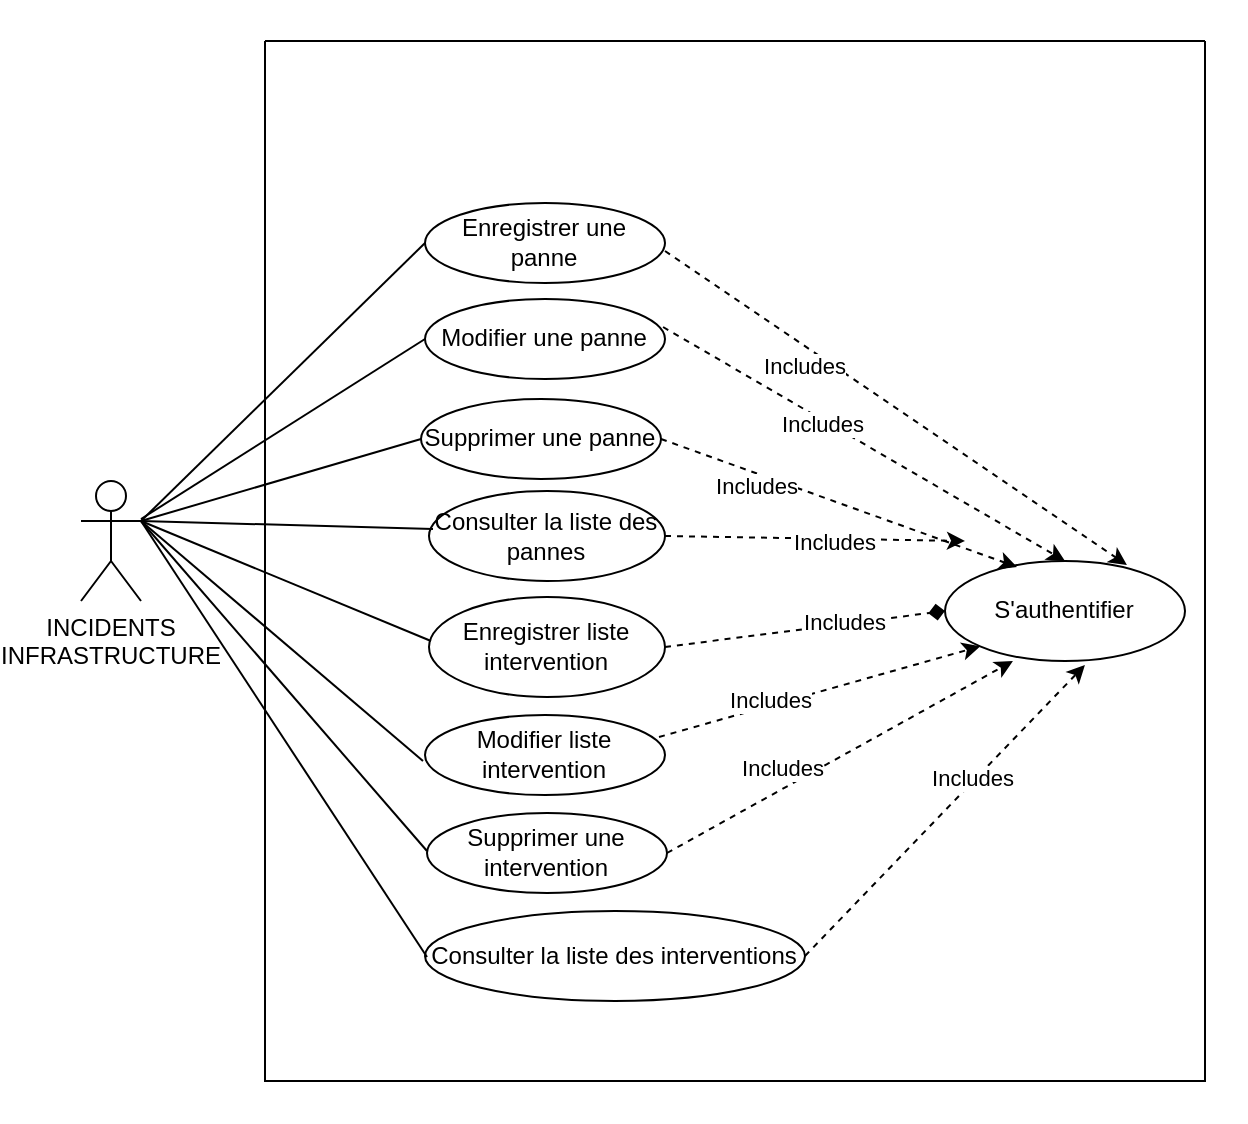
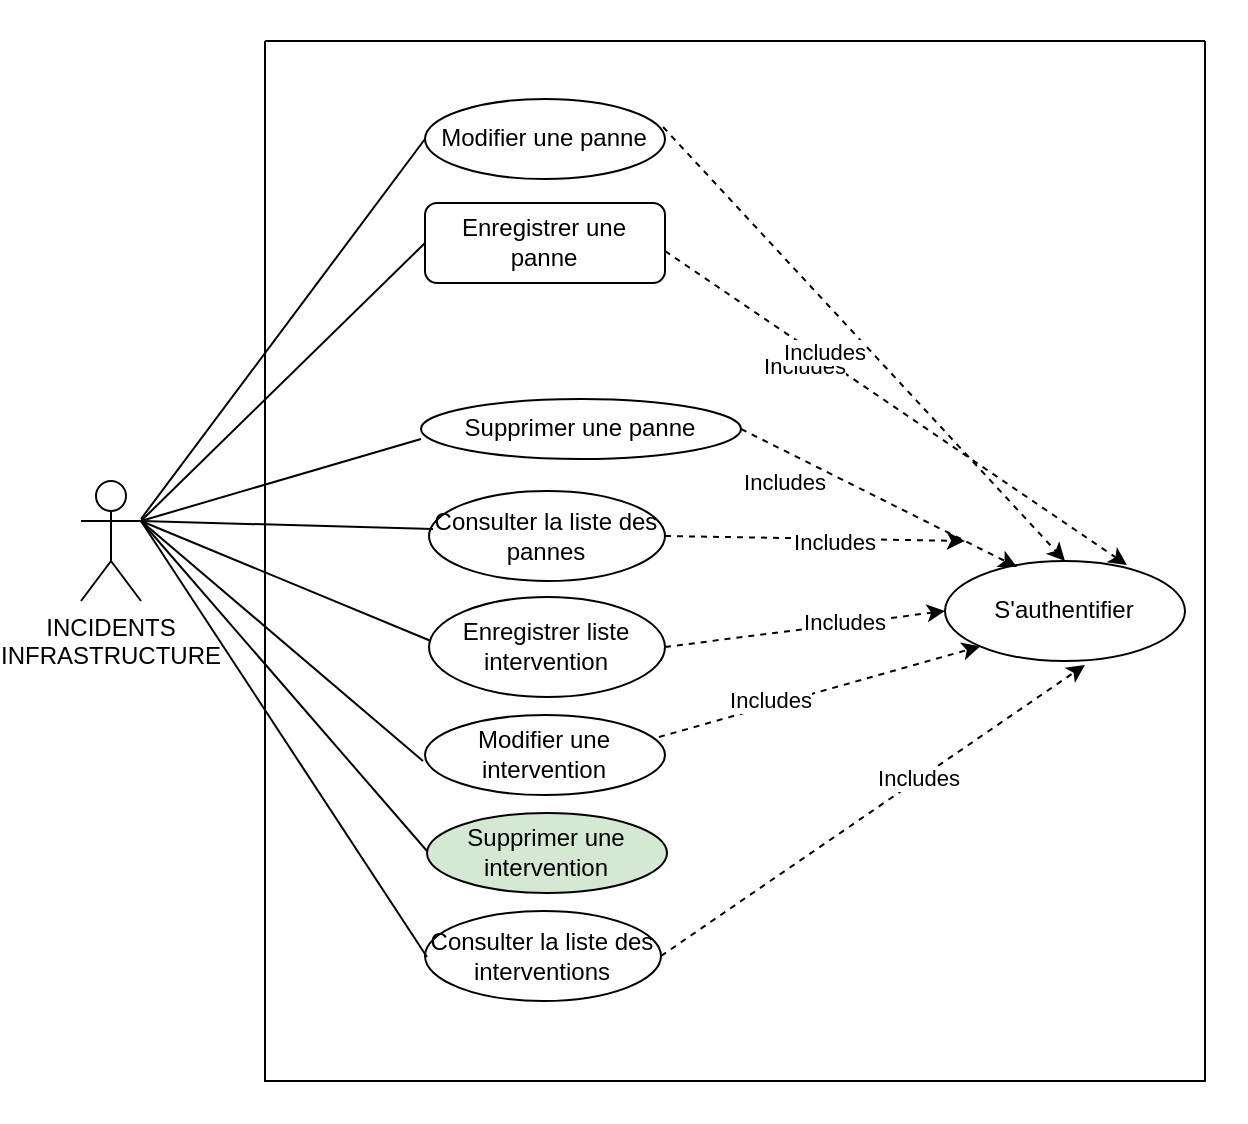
node "Enregistrer une panne": shape ellipse -> rounded rectangle
node "Modifier une panne": moved (545, 339) -> (545, 139)
node "Supprimer une panne": size 240x80 -> 320x60
edge "Enregistrer liste intervention" -> "S'authentifier": arrowhead diamond -> classic
edge "Supprimer une intervention" -> "S'authentifier": removed, label "Includes"
node "Modifier liste intervention": label "Modifier liste intervention" -> "Modifier une intervention"
node "Supprimer une intervention": fillcolor #ffffff -> #d5e8d4
node "Consulter la liste des interventions": size 380x90 -> 236x90
